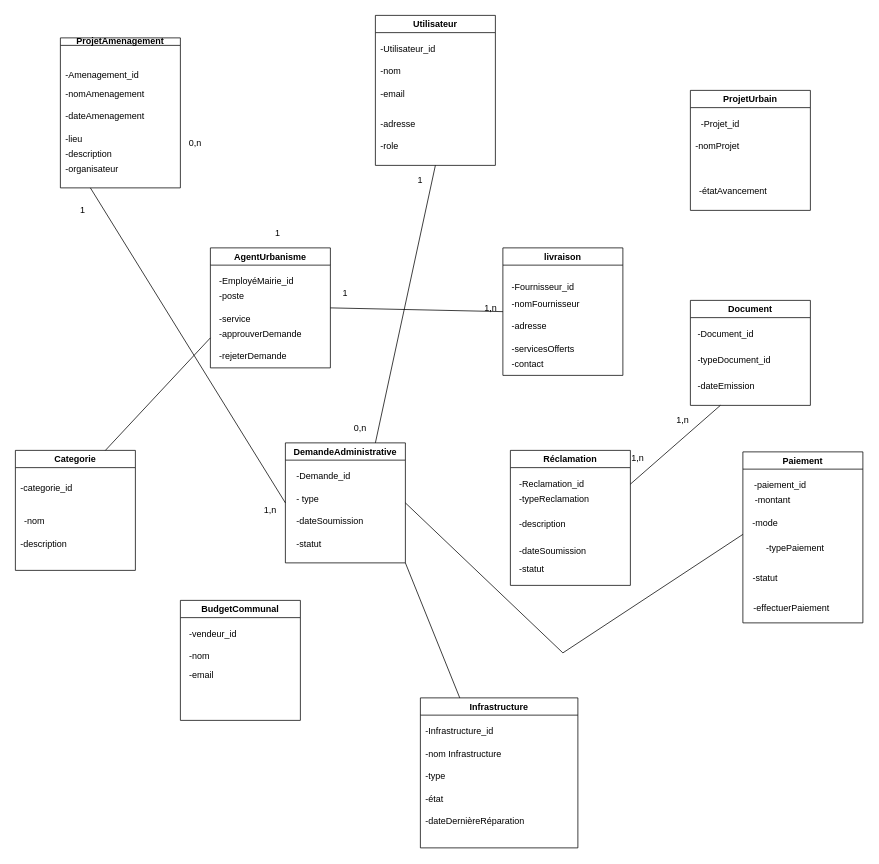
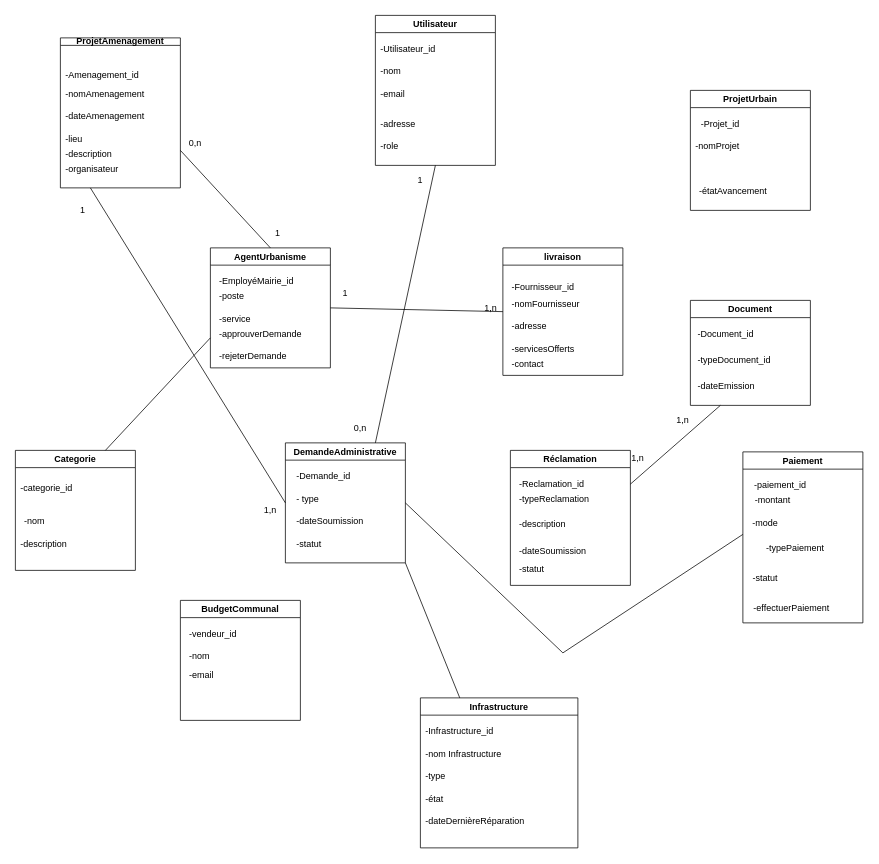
edge "ProjetAmenagement" -- "AgentUrbanisme": added
